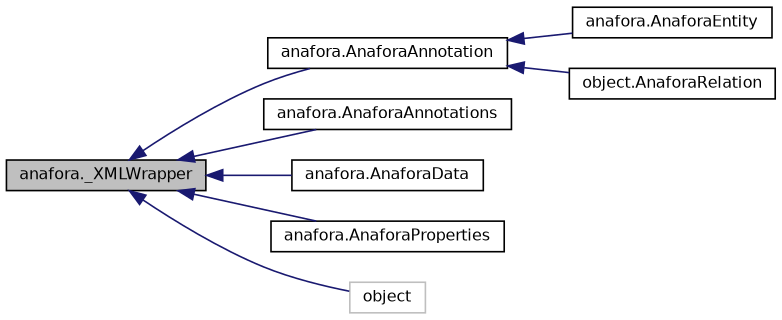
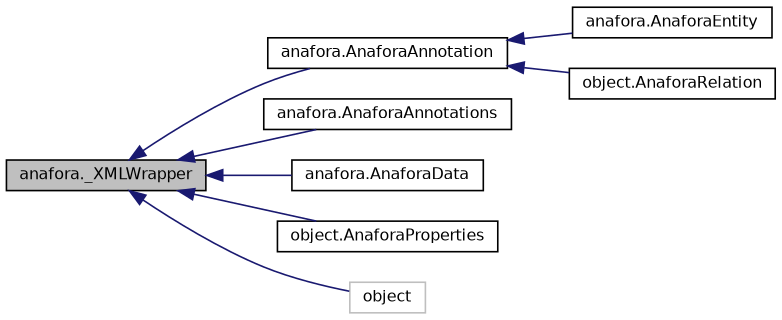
node "anafora.AnaforaProperties": label "anafora.AnaforaProperties" -> "object.AnaforaProperties"
